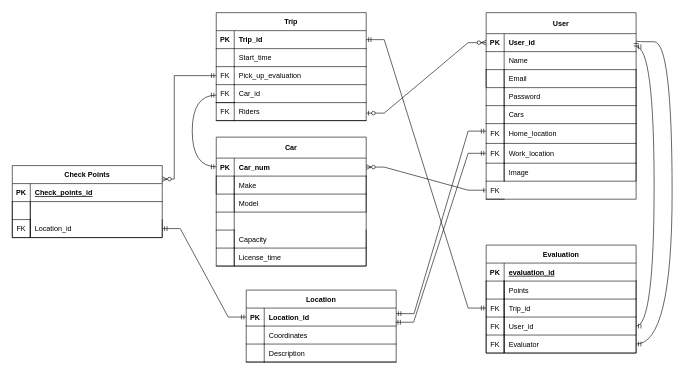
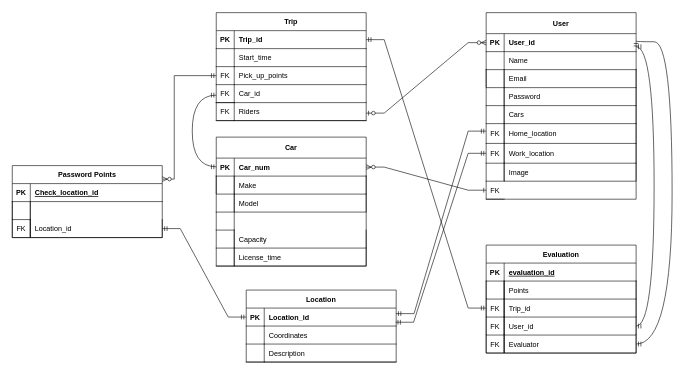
node "Pick_up_evaluation": label "Pick_up_evaluation" -> "Pick_up_points"
node "Check Points": label "Check Points" -> "Password Points"
node "Check_points_id": label "Check_points_id" -> "Check_location_id"
